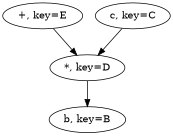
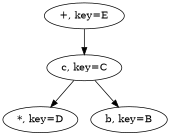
edge "+, key=E" -> "*, key=D": now "+, key=E" -> "c, key=C"
edge "*, key=D" -> "b, key=B": now "c, key=C" -> "b, key=B"
